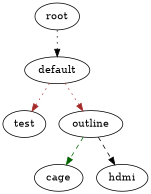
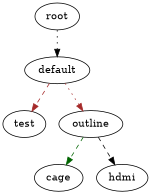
edge "default" -> "test": style dotted -> dashed
